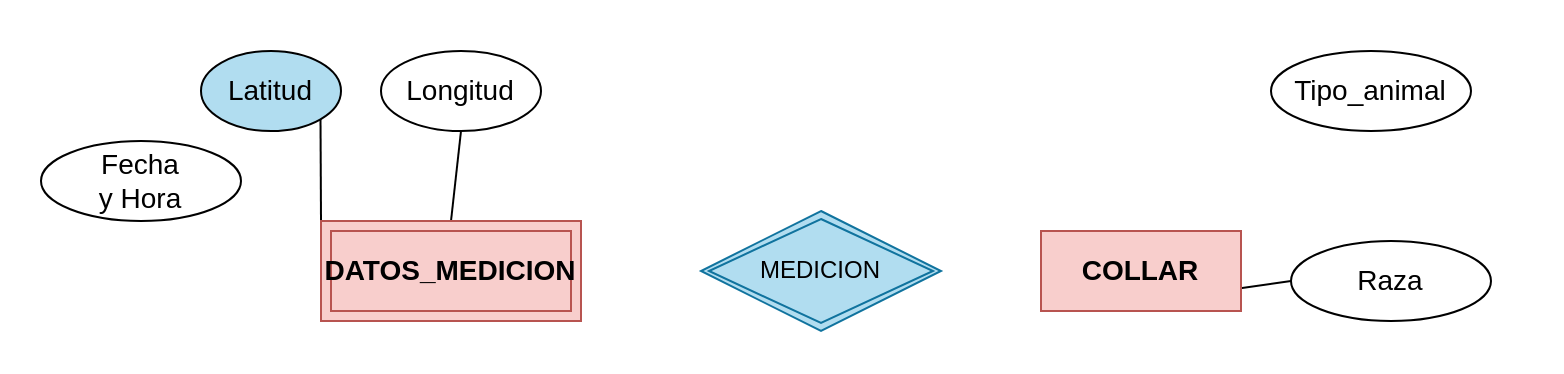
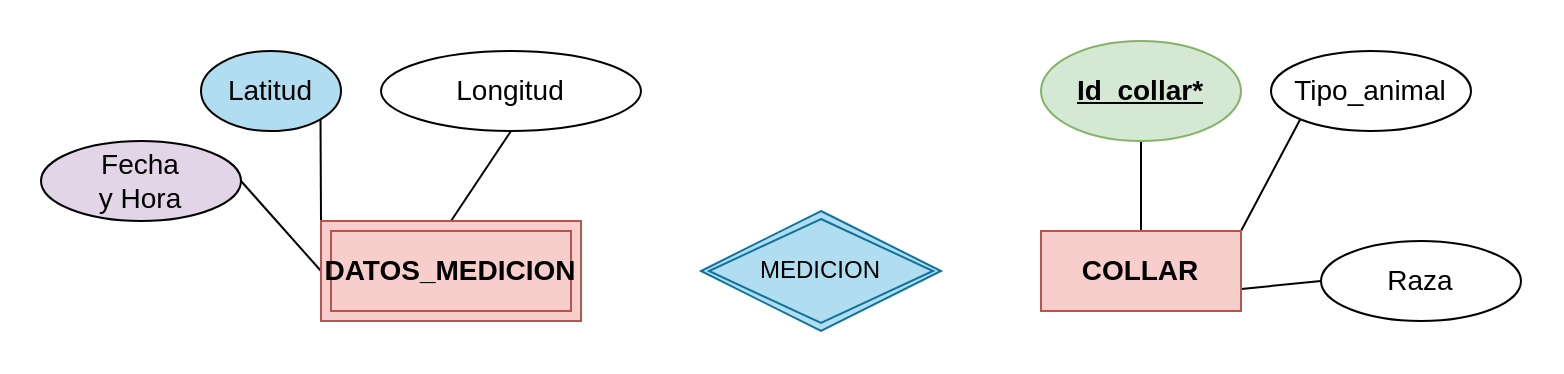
node "Longitud": size 160x80 -> 260x80
node "Id_collar*": added
edge "Tipo_animal" -- "COLLAR": added
node "Fecha y Hora": fillcolor #ffffff -> #e1d5e7
edge "Id_collar*" -- "COLLAR": added
edge "Fecha y Hora" -- "DATOS_MEDICION": added
node "Raza": moved (1391, 281) -> (1421, 281)
